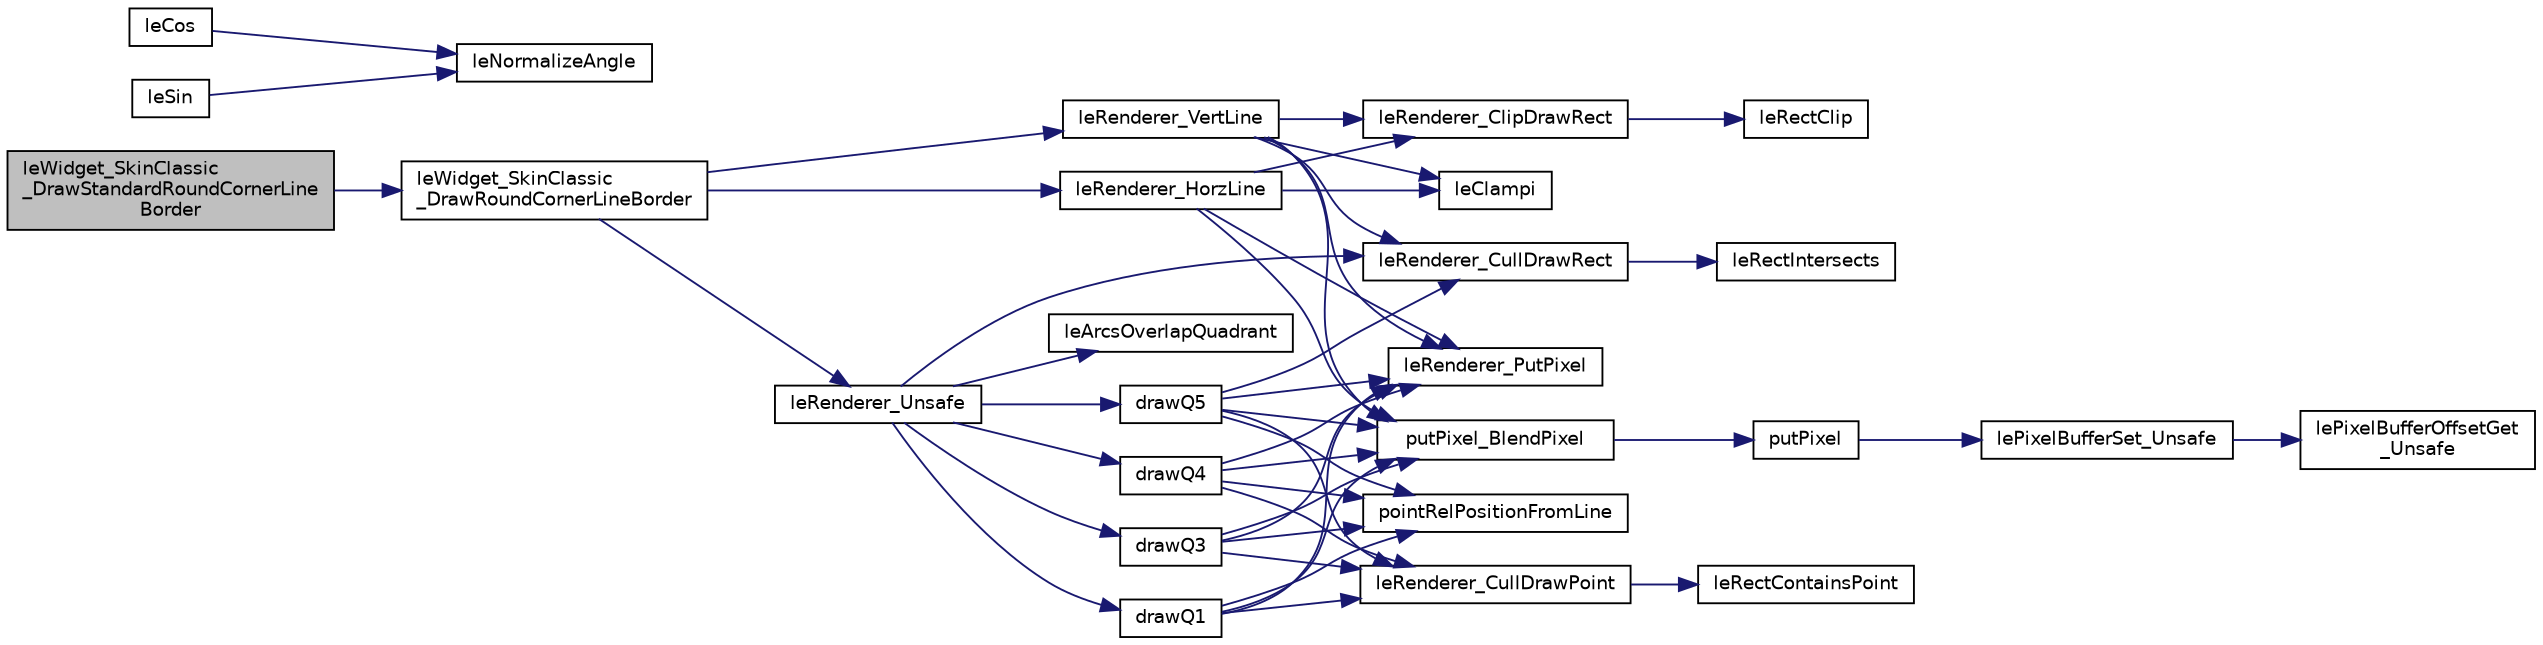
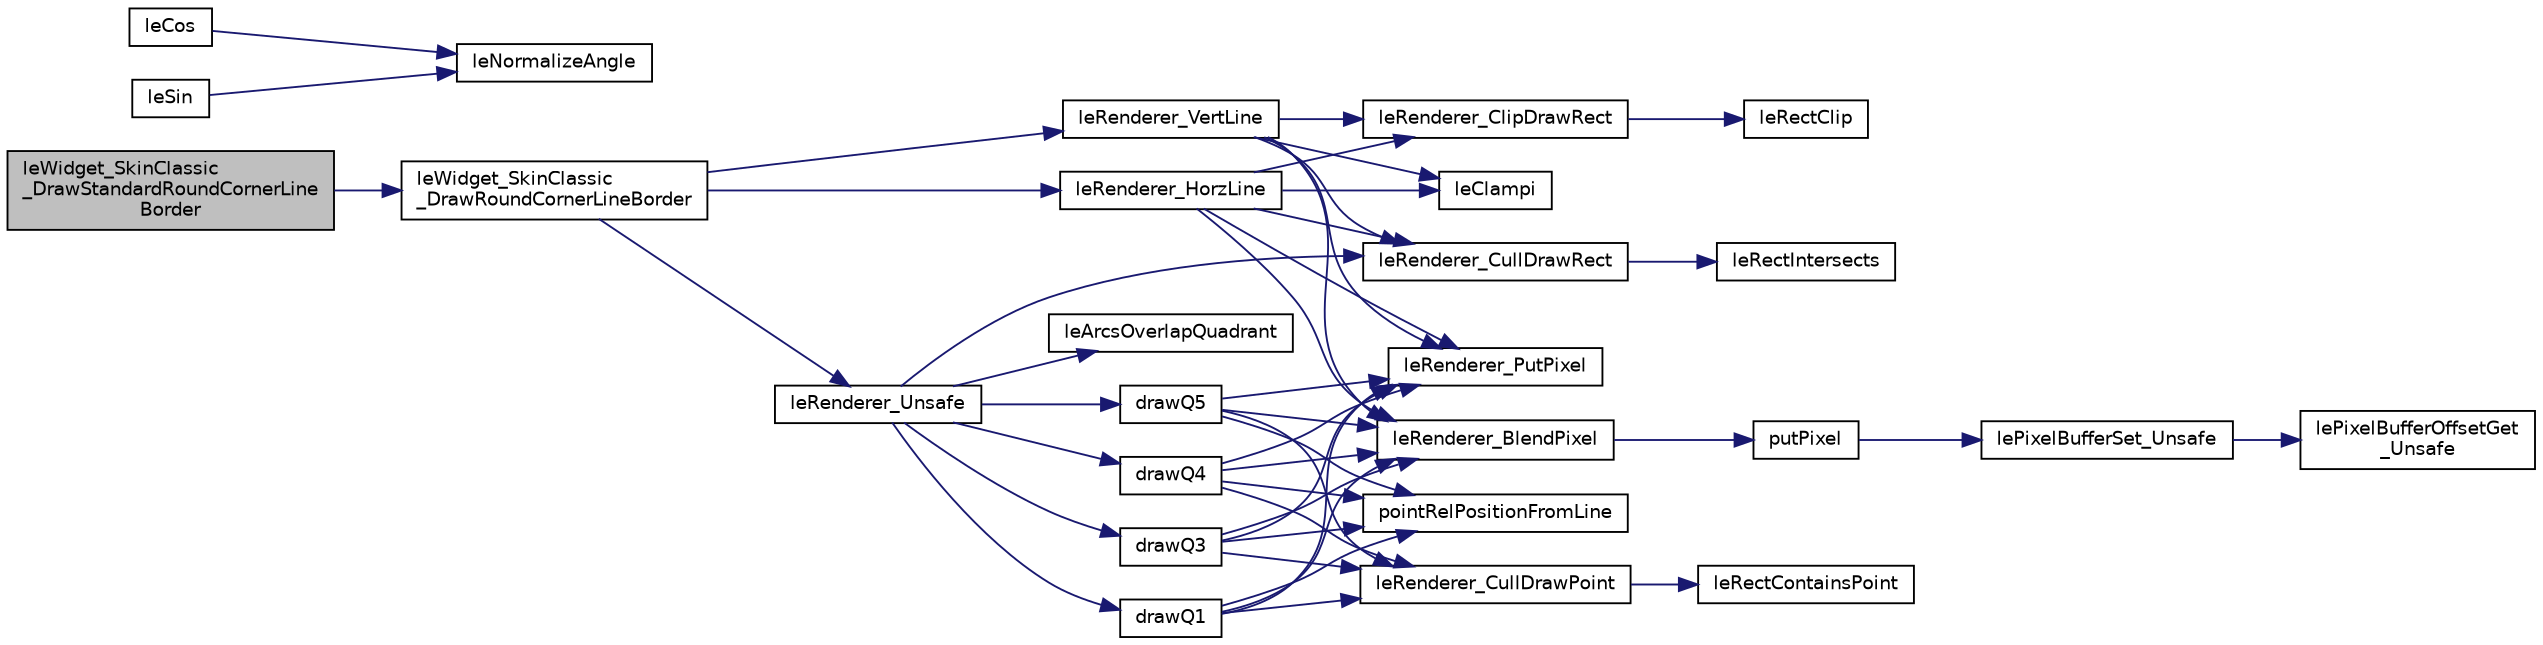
edge "drawQ5" -> "leRenderer_CullDrawRect": now "leRenderer_HorzLine" -> "leRenderer_CullDrawRect"
node "putPixel_BlendPixel": label "putPixel_BlendPixel" -> "leRenderer_BlendPixel"
